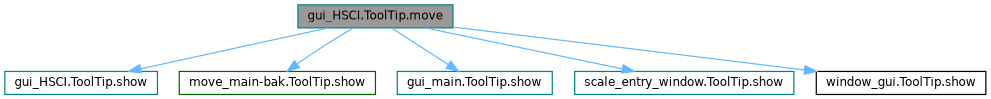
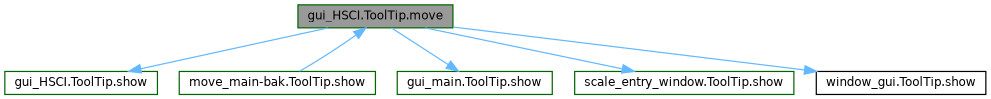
node "gui_HSCI.ToolTip.move": color teal -> darkgreen
edge "gui_HSCI.ToolTip.move" -> "move_main-bak.ToolTip.show": reversed
node "gui_HSCI.ToolTip.show": color teal -> darkgreen
node "gui_main.ToolTip.show": color teal -> darkgreen
node "scale_entry_window.ToolTip.show": color teal -> darkgreen
